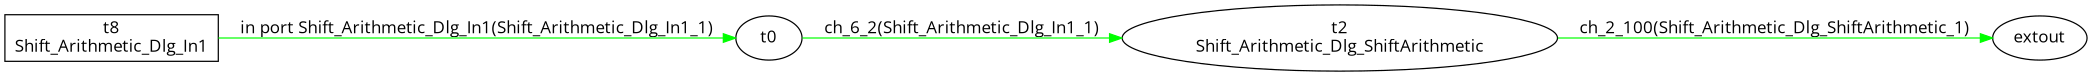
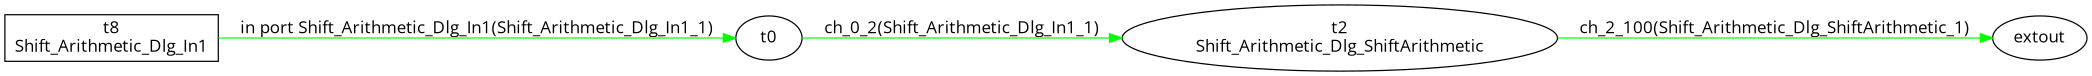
edge "t0" -> "t2 Shift_Arithmetic_Dlg_ShiftArithmetic": label "ch_6_2(Shift_Arithmetic_Dlg_In1_1)" -> "ch_0_2(Shift_Arithmetic_Dlg_In1_1)"
